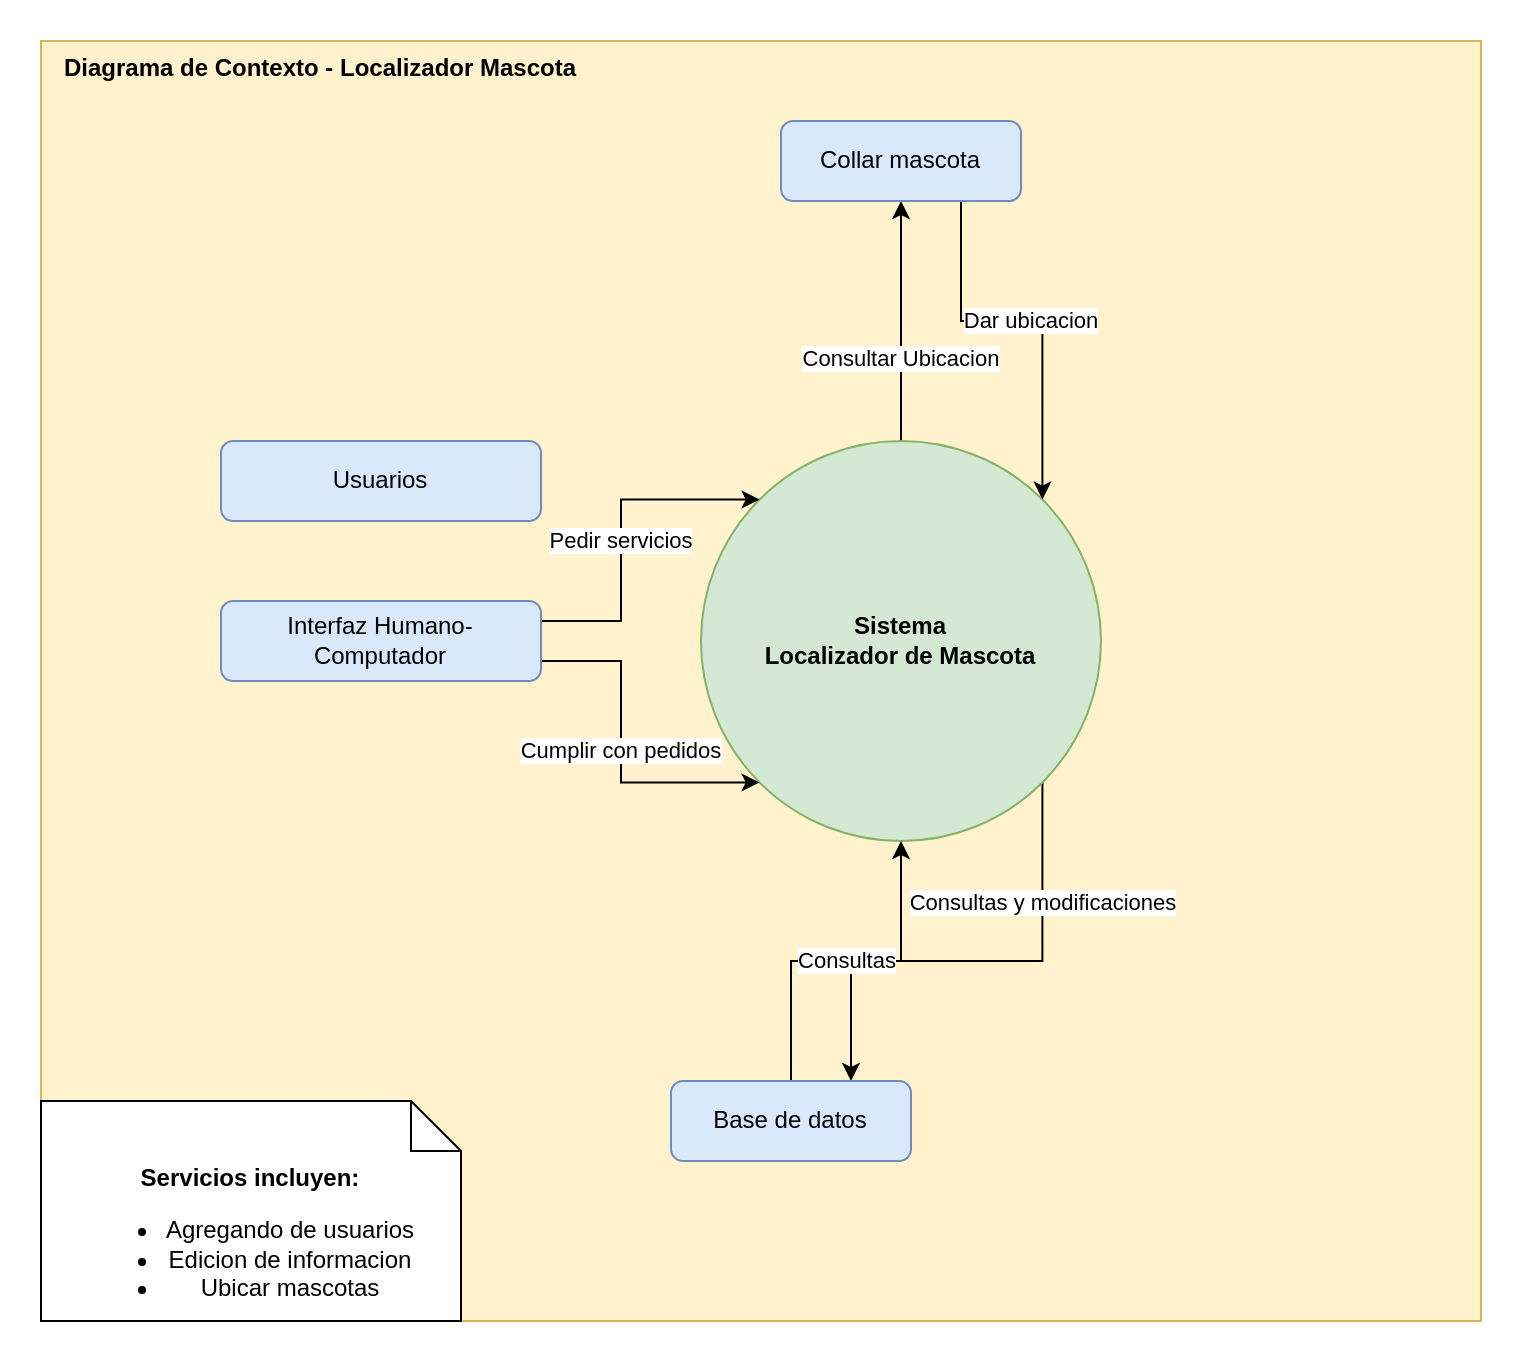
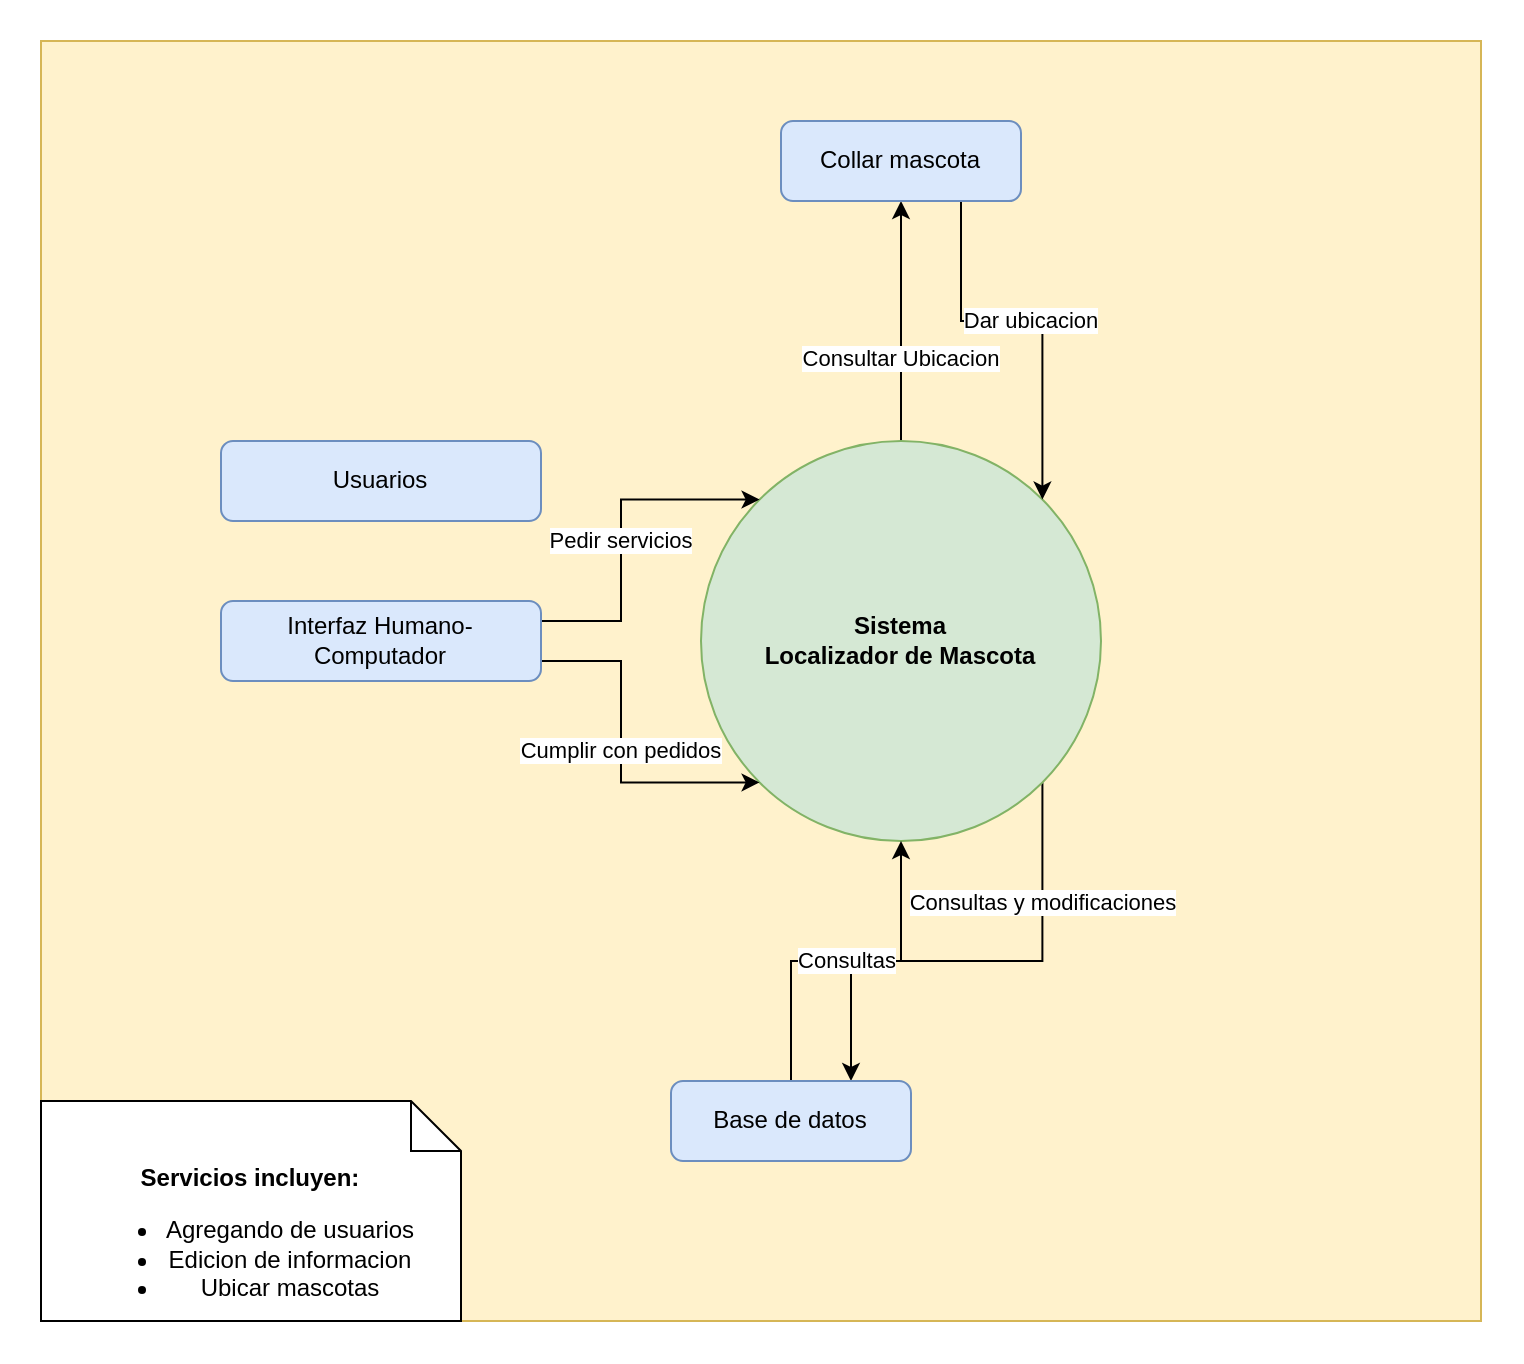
node "Diagrama de Contexto - Localizador Mascota": removed
